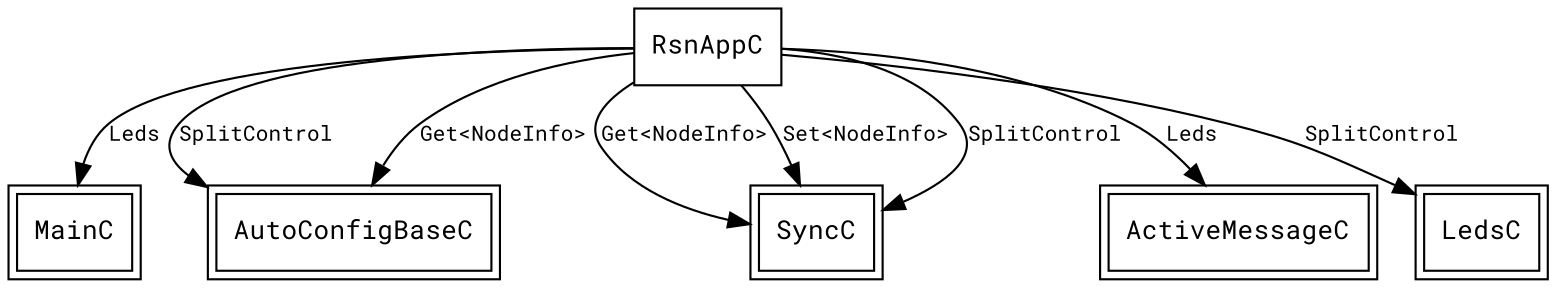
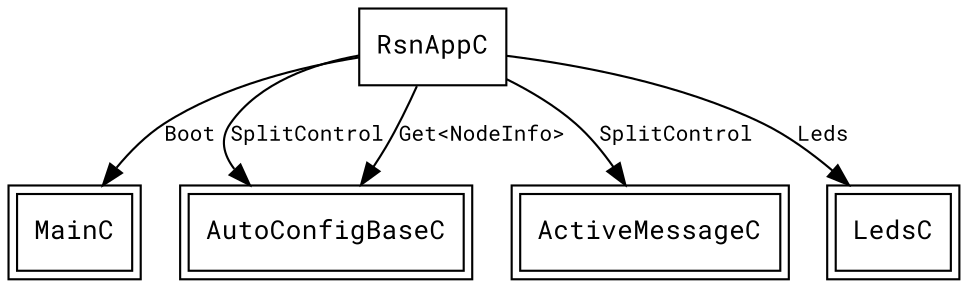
edge "RsnAppC" -> "MainC": label "Leds" -> "Boot"
edge "RsnAppC" -> "ActiveMessageC": label "Leds" -> "SplitControl"
edge "RsnAppC" -> "LedsC": label "SplitControl" -> "Leds"
node "SyncC": removed
